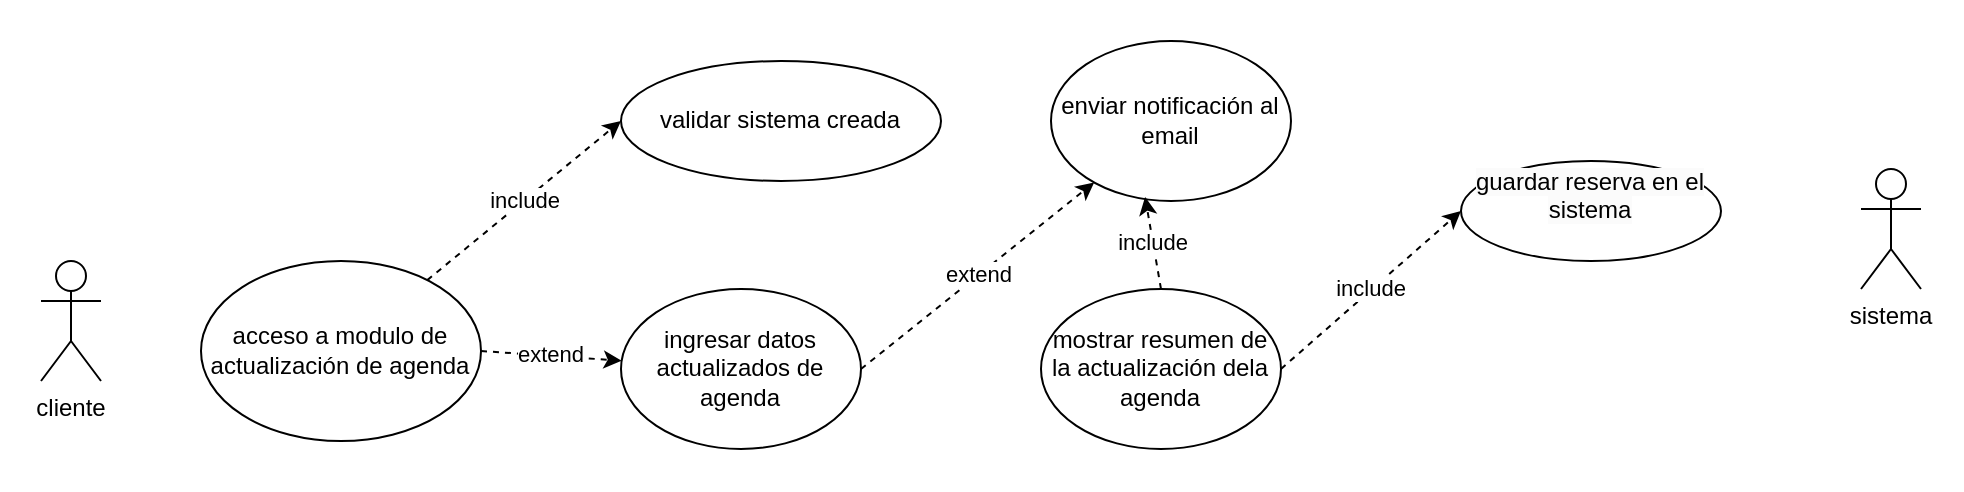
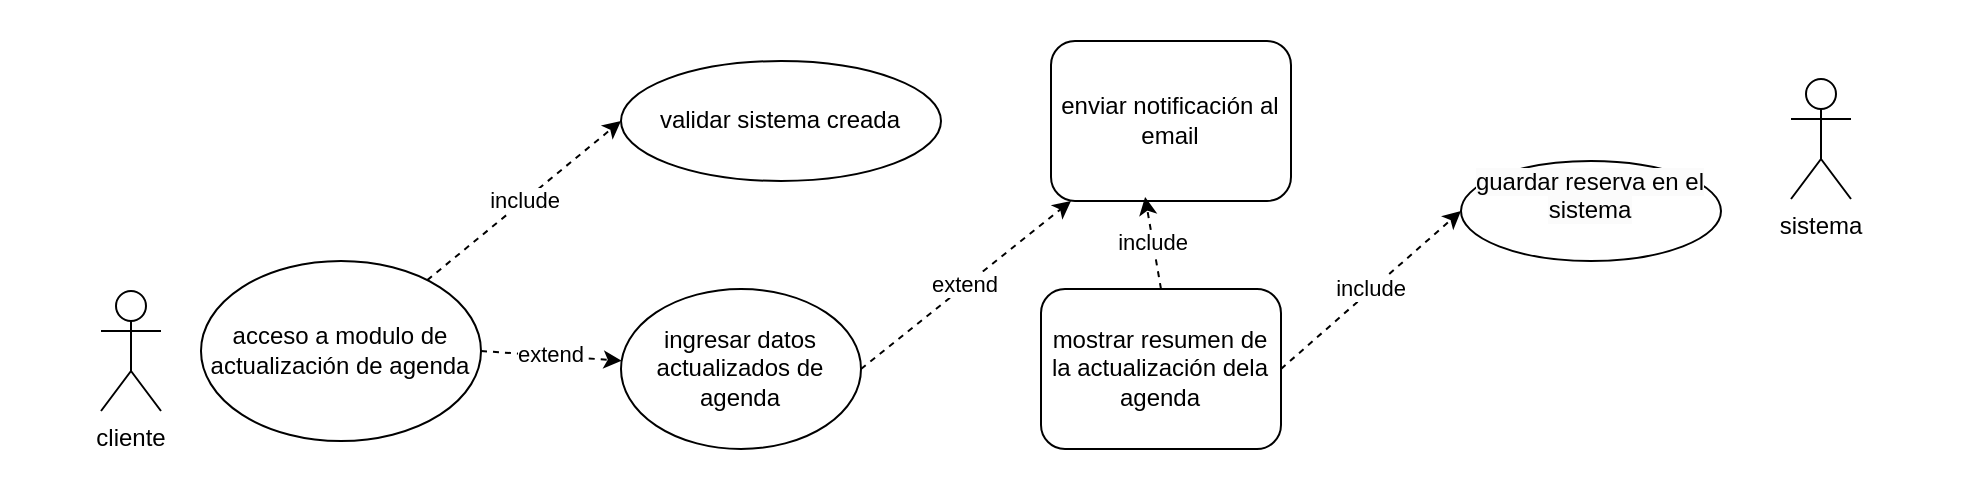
node "enviar notificación al email": shape ellipse -> rounded rectangle
node "sistema": moved (1891, 229) -> (1821, 139)
node "cliente": moved (71, 321) -> (131, 351)
node "mostrar resumen de la actualización dela agenda": shape ellipse -> rounded rectangle
